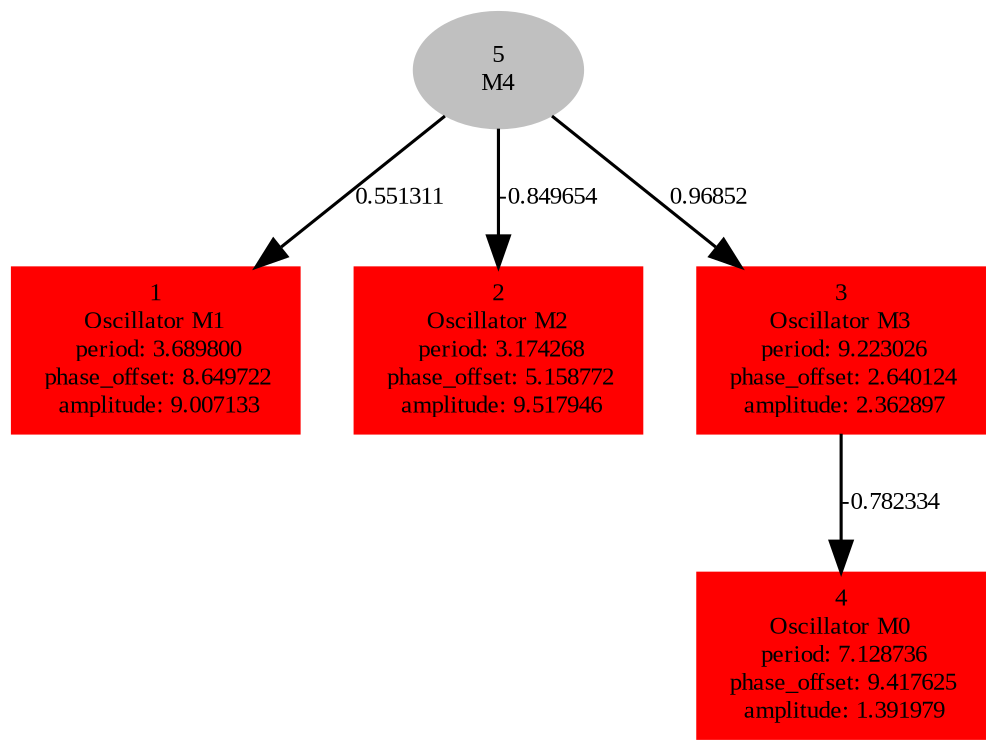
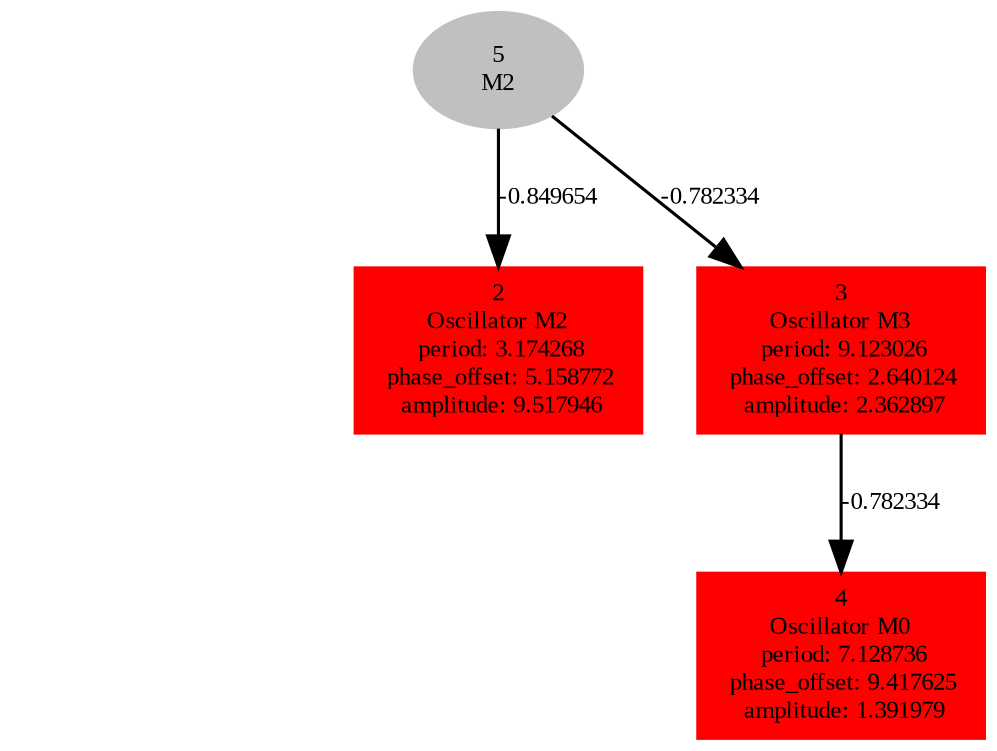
node "5": text "M4" -> "M2"
edge "5" -> "3": label "0.96852 " -> "-0.782334 "
node "3": text "period: 9.223026" -> "period: 9.123026"
node "1": removed
